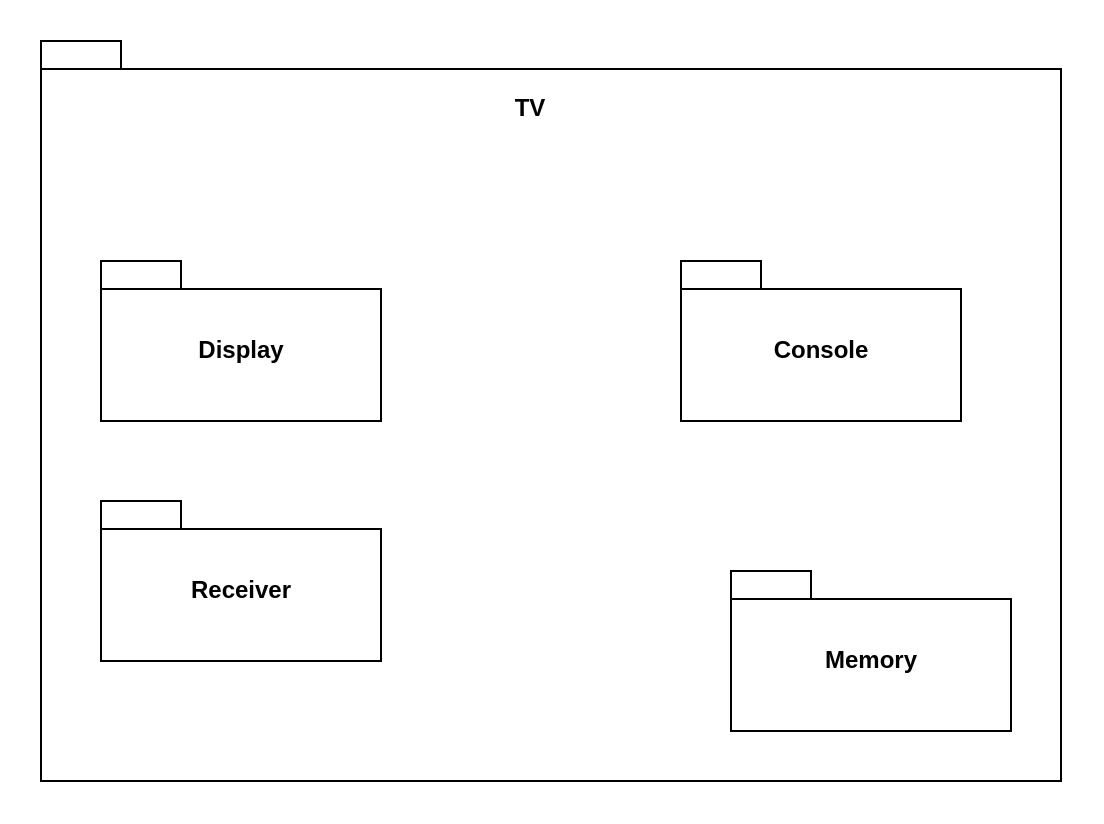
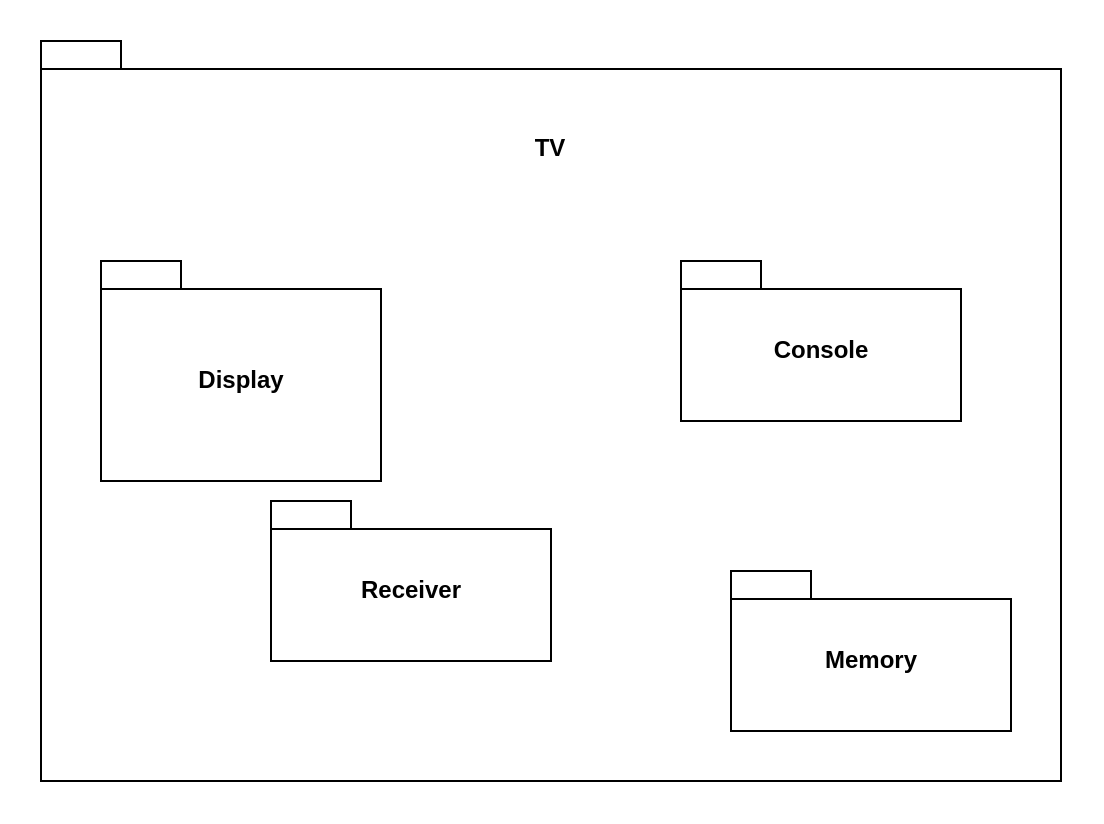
node "TV": moved (531, 107) -> (551, 147)
node "Display": size 280x160 -> 280x220
node "Receiver": moved (241, 581) -> (411, 581)
